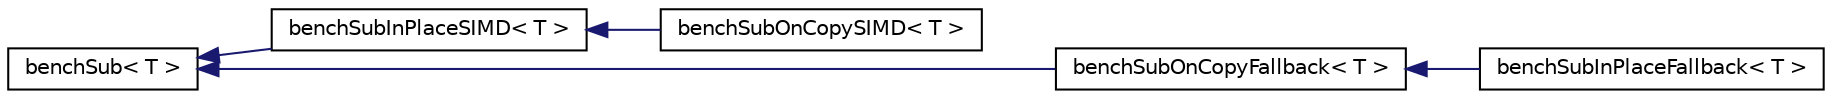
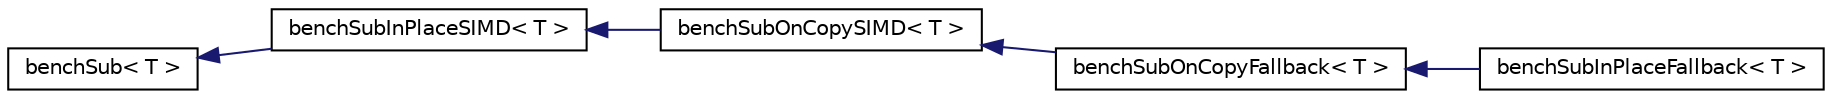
edge "benchSubOnCopyFallback< T >" -> "benchSub< T >": now "benchSubOnCopyFallback< T >" -> "benchSubOnCopySIMD< T >"
